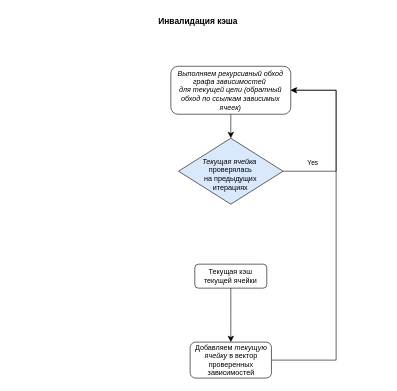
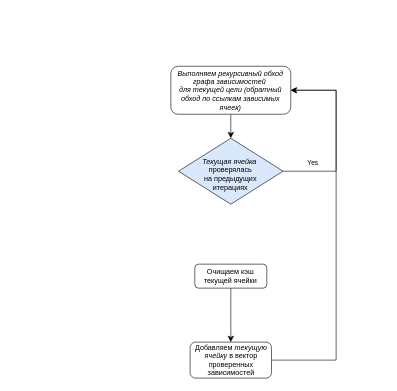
node "Инвалидация кэша": removed
node "Текущая кэш текущей ячейки": label "Текущая кэш текущей ячейки" -> "Очищаем кэш текущей ячейки"
